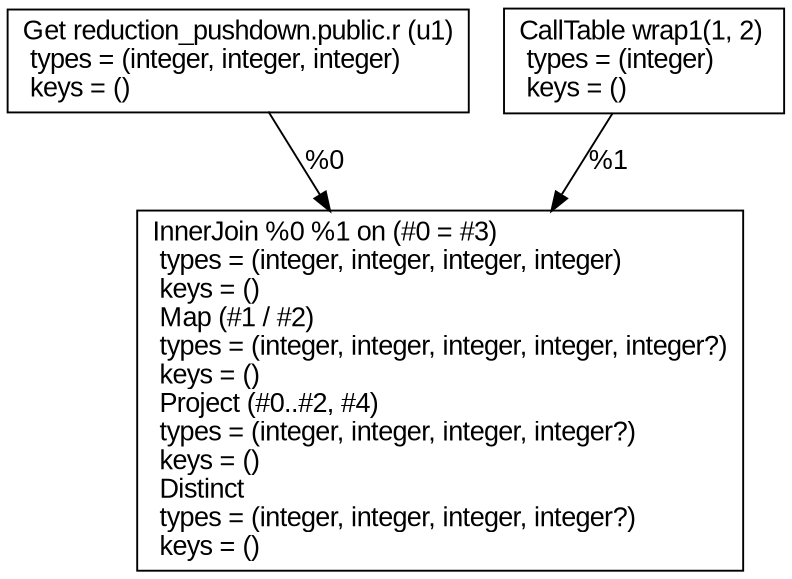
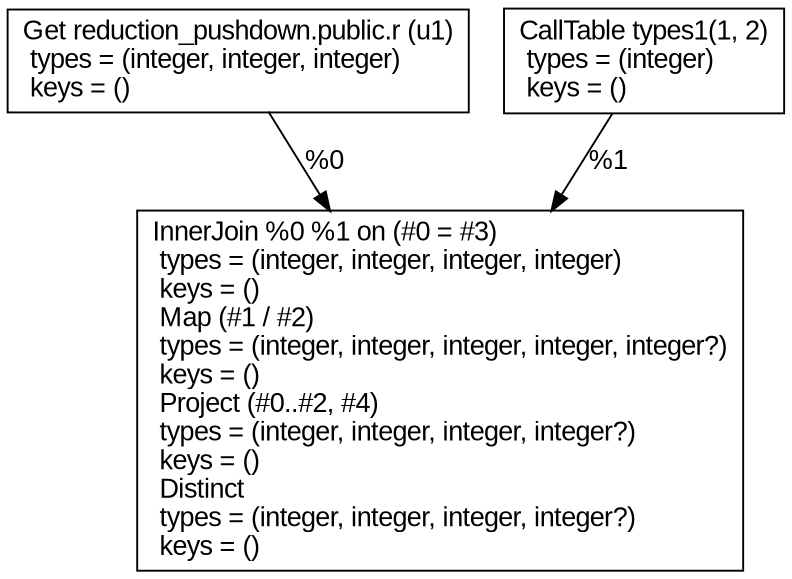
node "CallTable wrap1(1, 2) types = (integer) keys = ()": label "CallTable wrap1(1, 2) types = (integer) keys = ()" -> "CallTable types1(1, 2) types = (integer) keys = ()"
